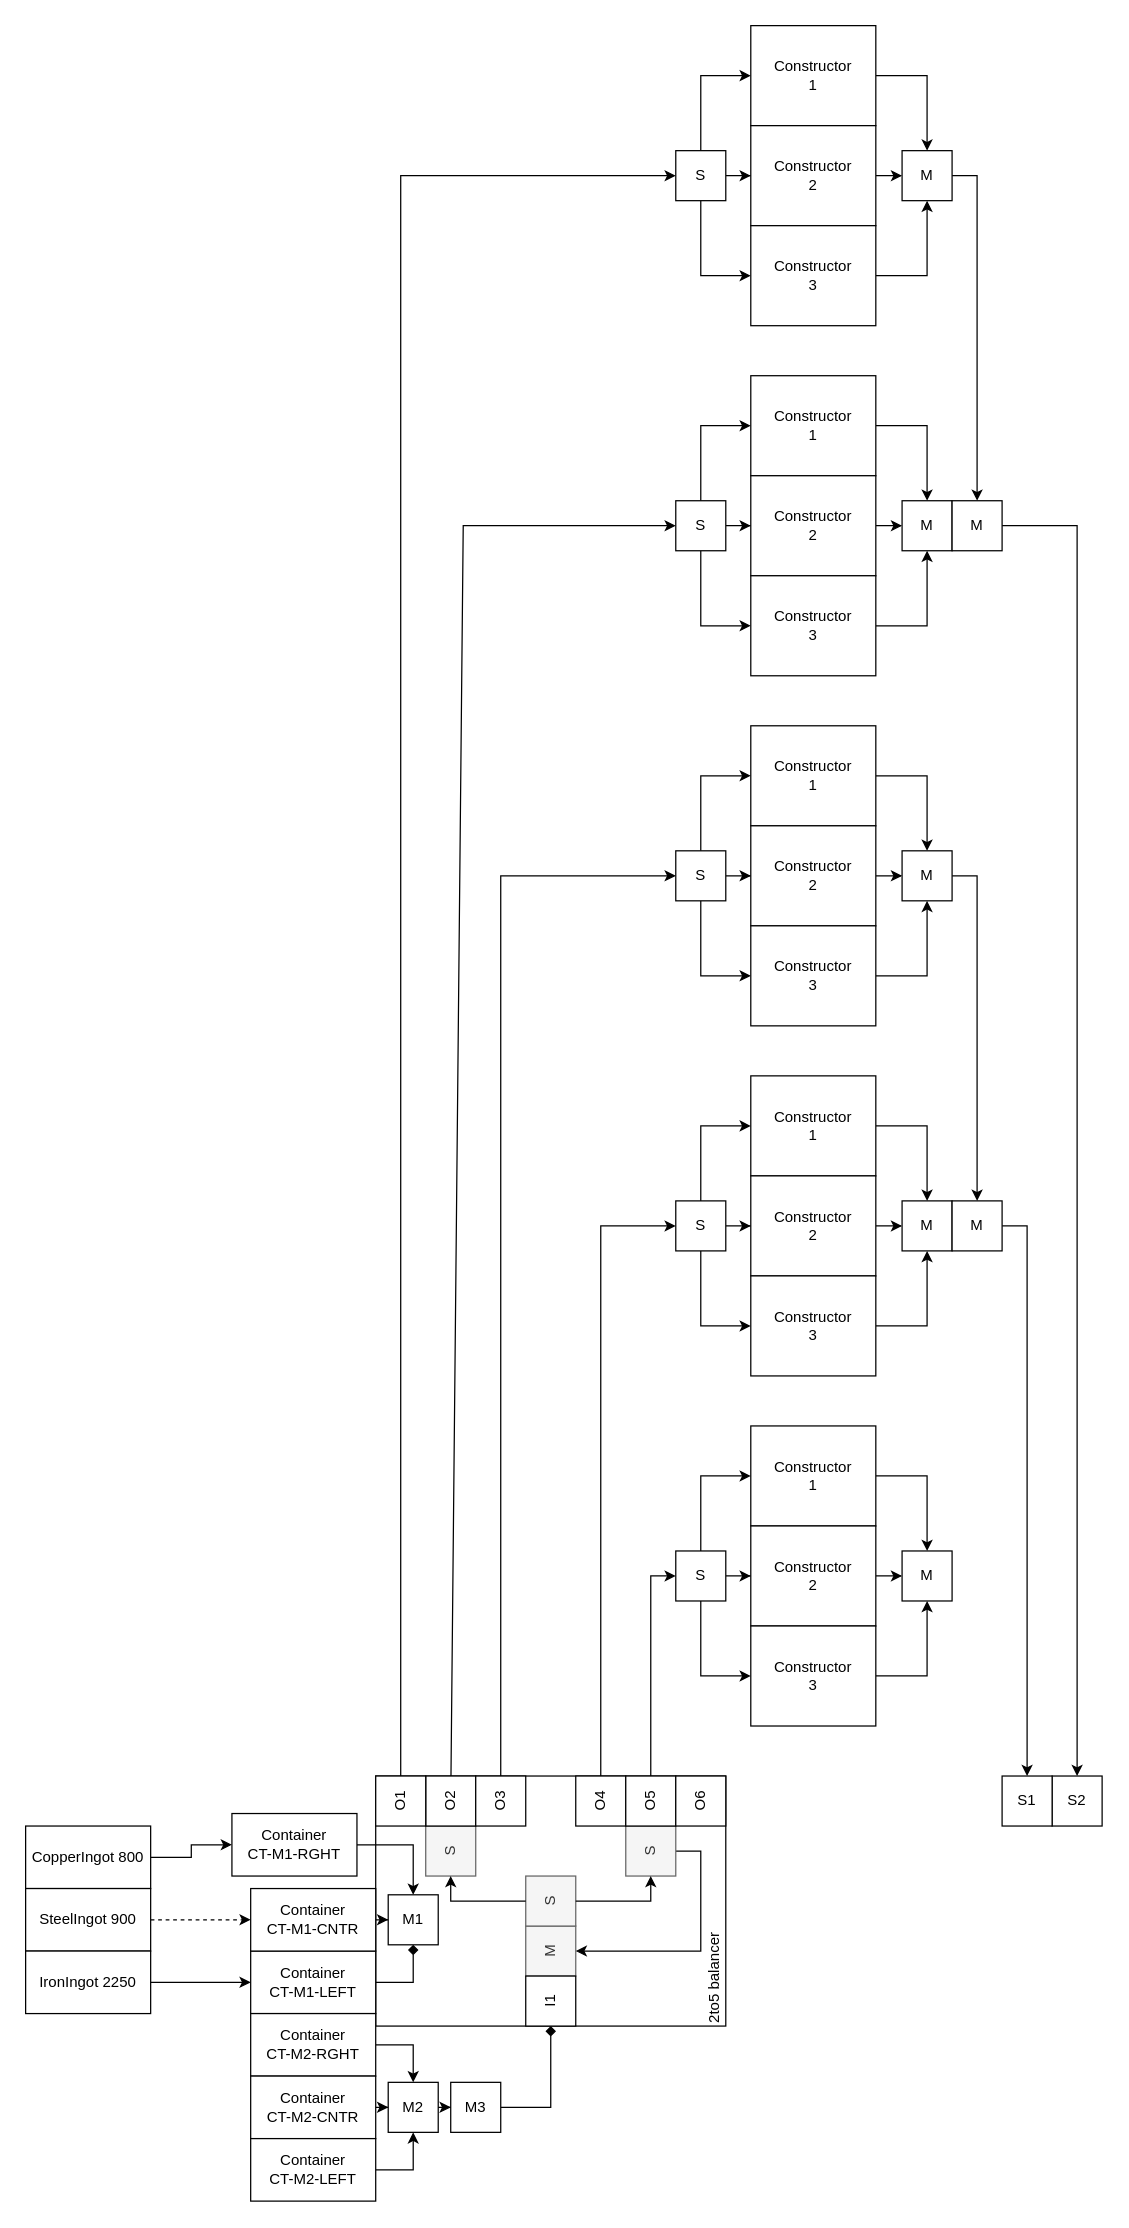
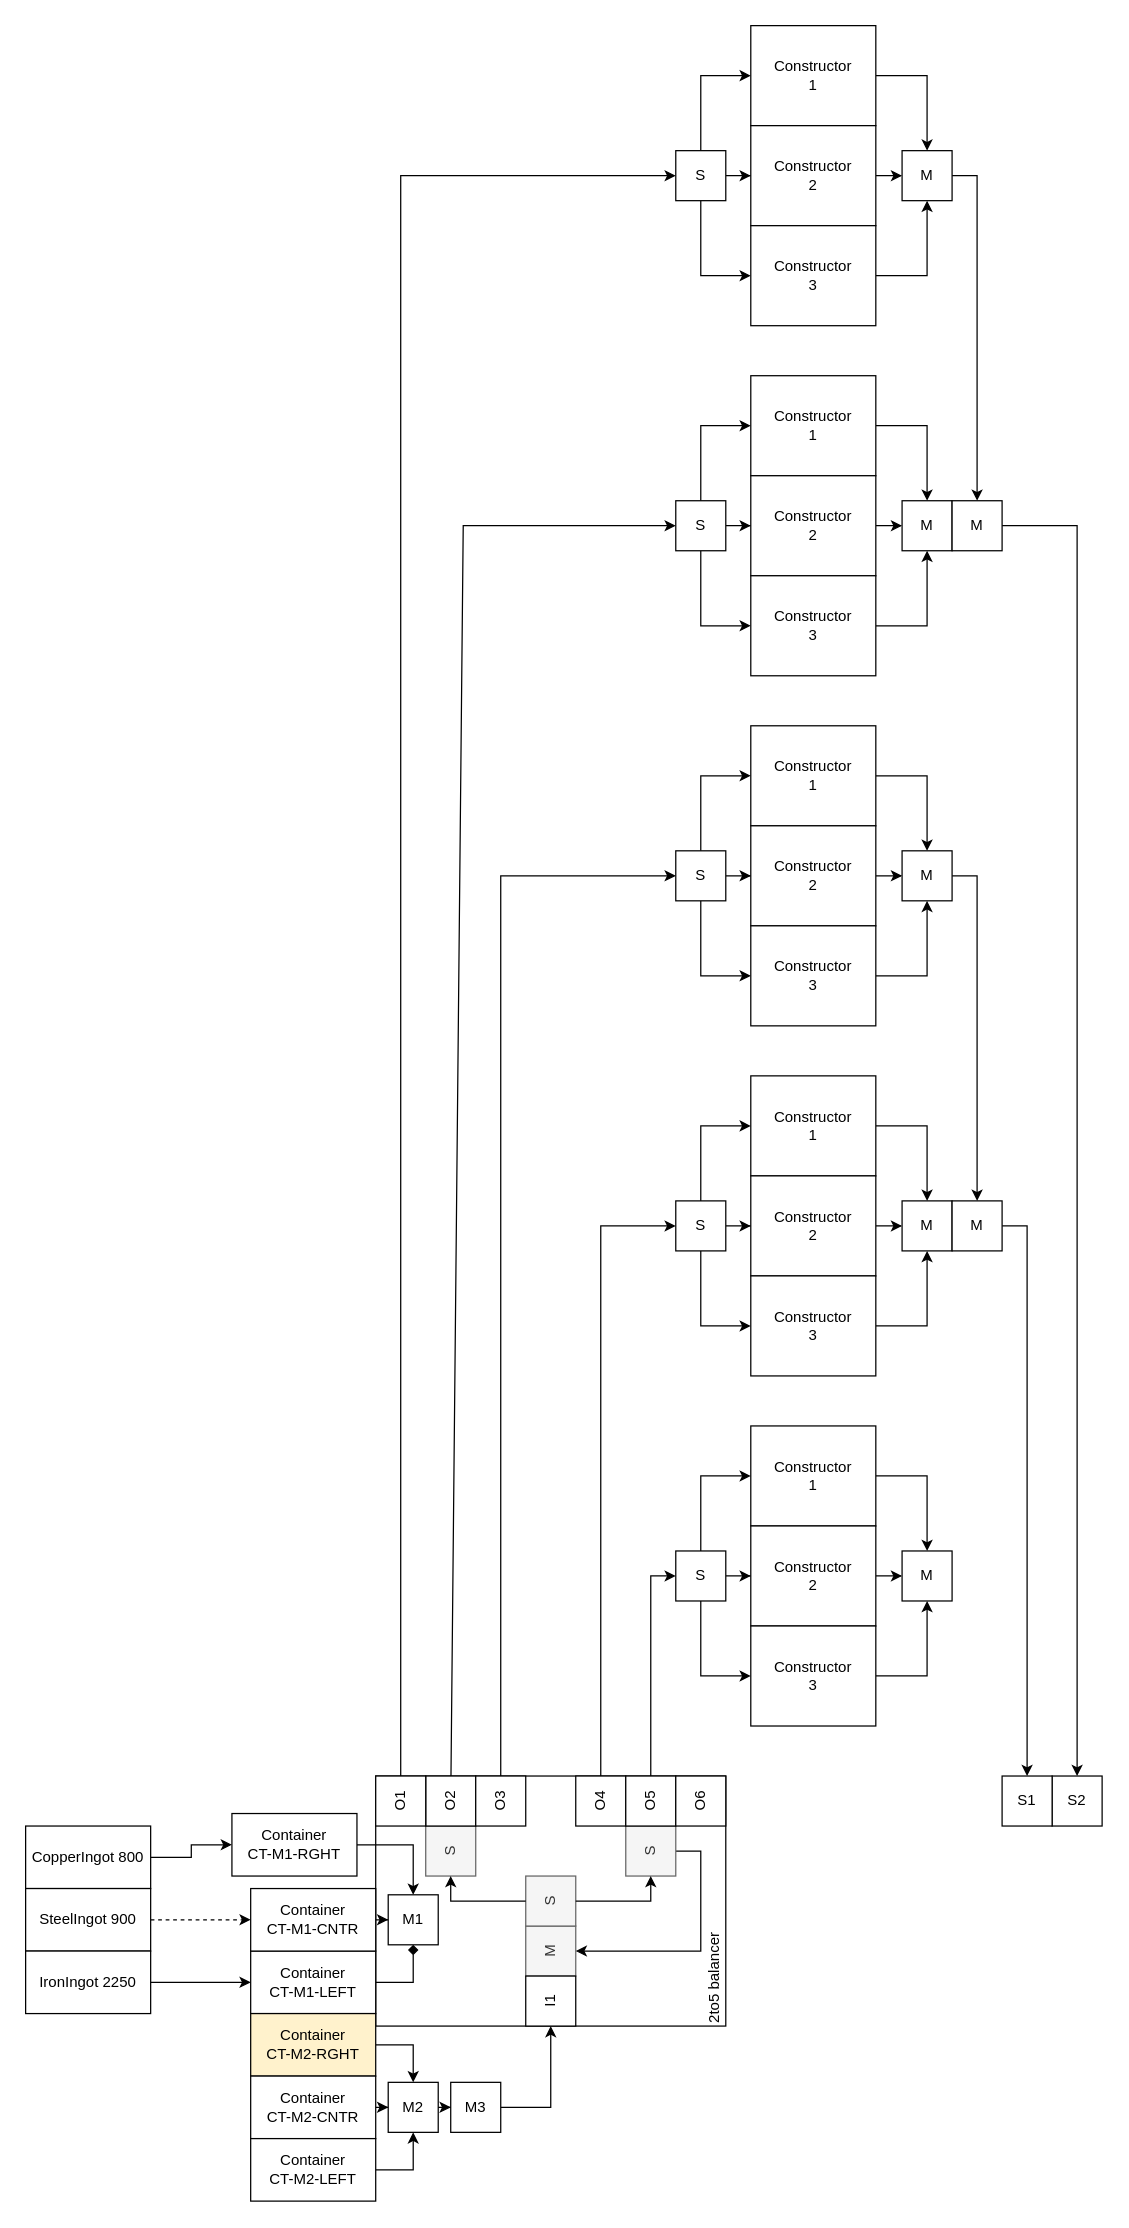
edge "M3" -> "I1": arrowhead diamond -> classic
node "ContainerCT-M2-RGHT": fillcolor #ffffff -> #fff2cc
